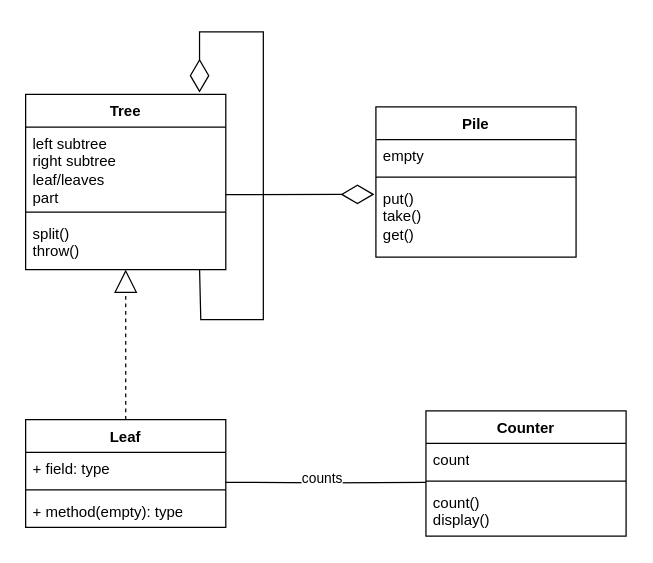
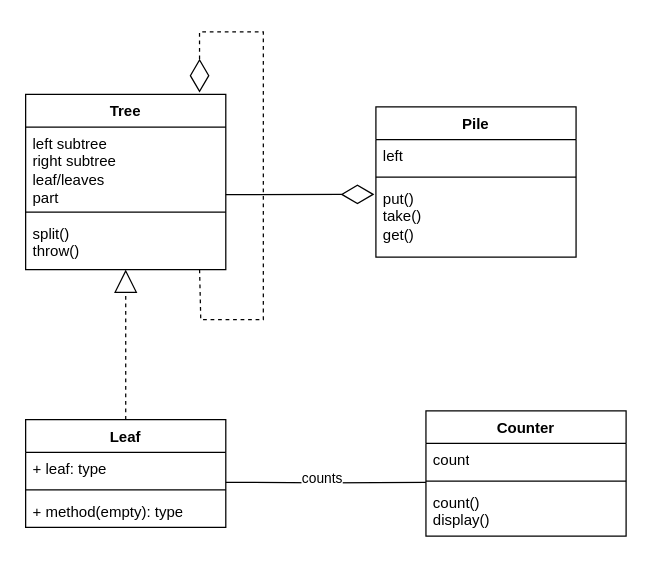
node "empty": label "empty" -> "left"
edge "split() throw()" -> "Tree": style solid -> dashed
node "+ field: type": label "+ field: type" -> "+ leaf: type"
